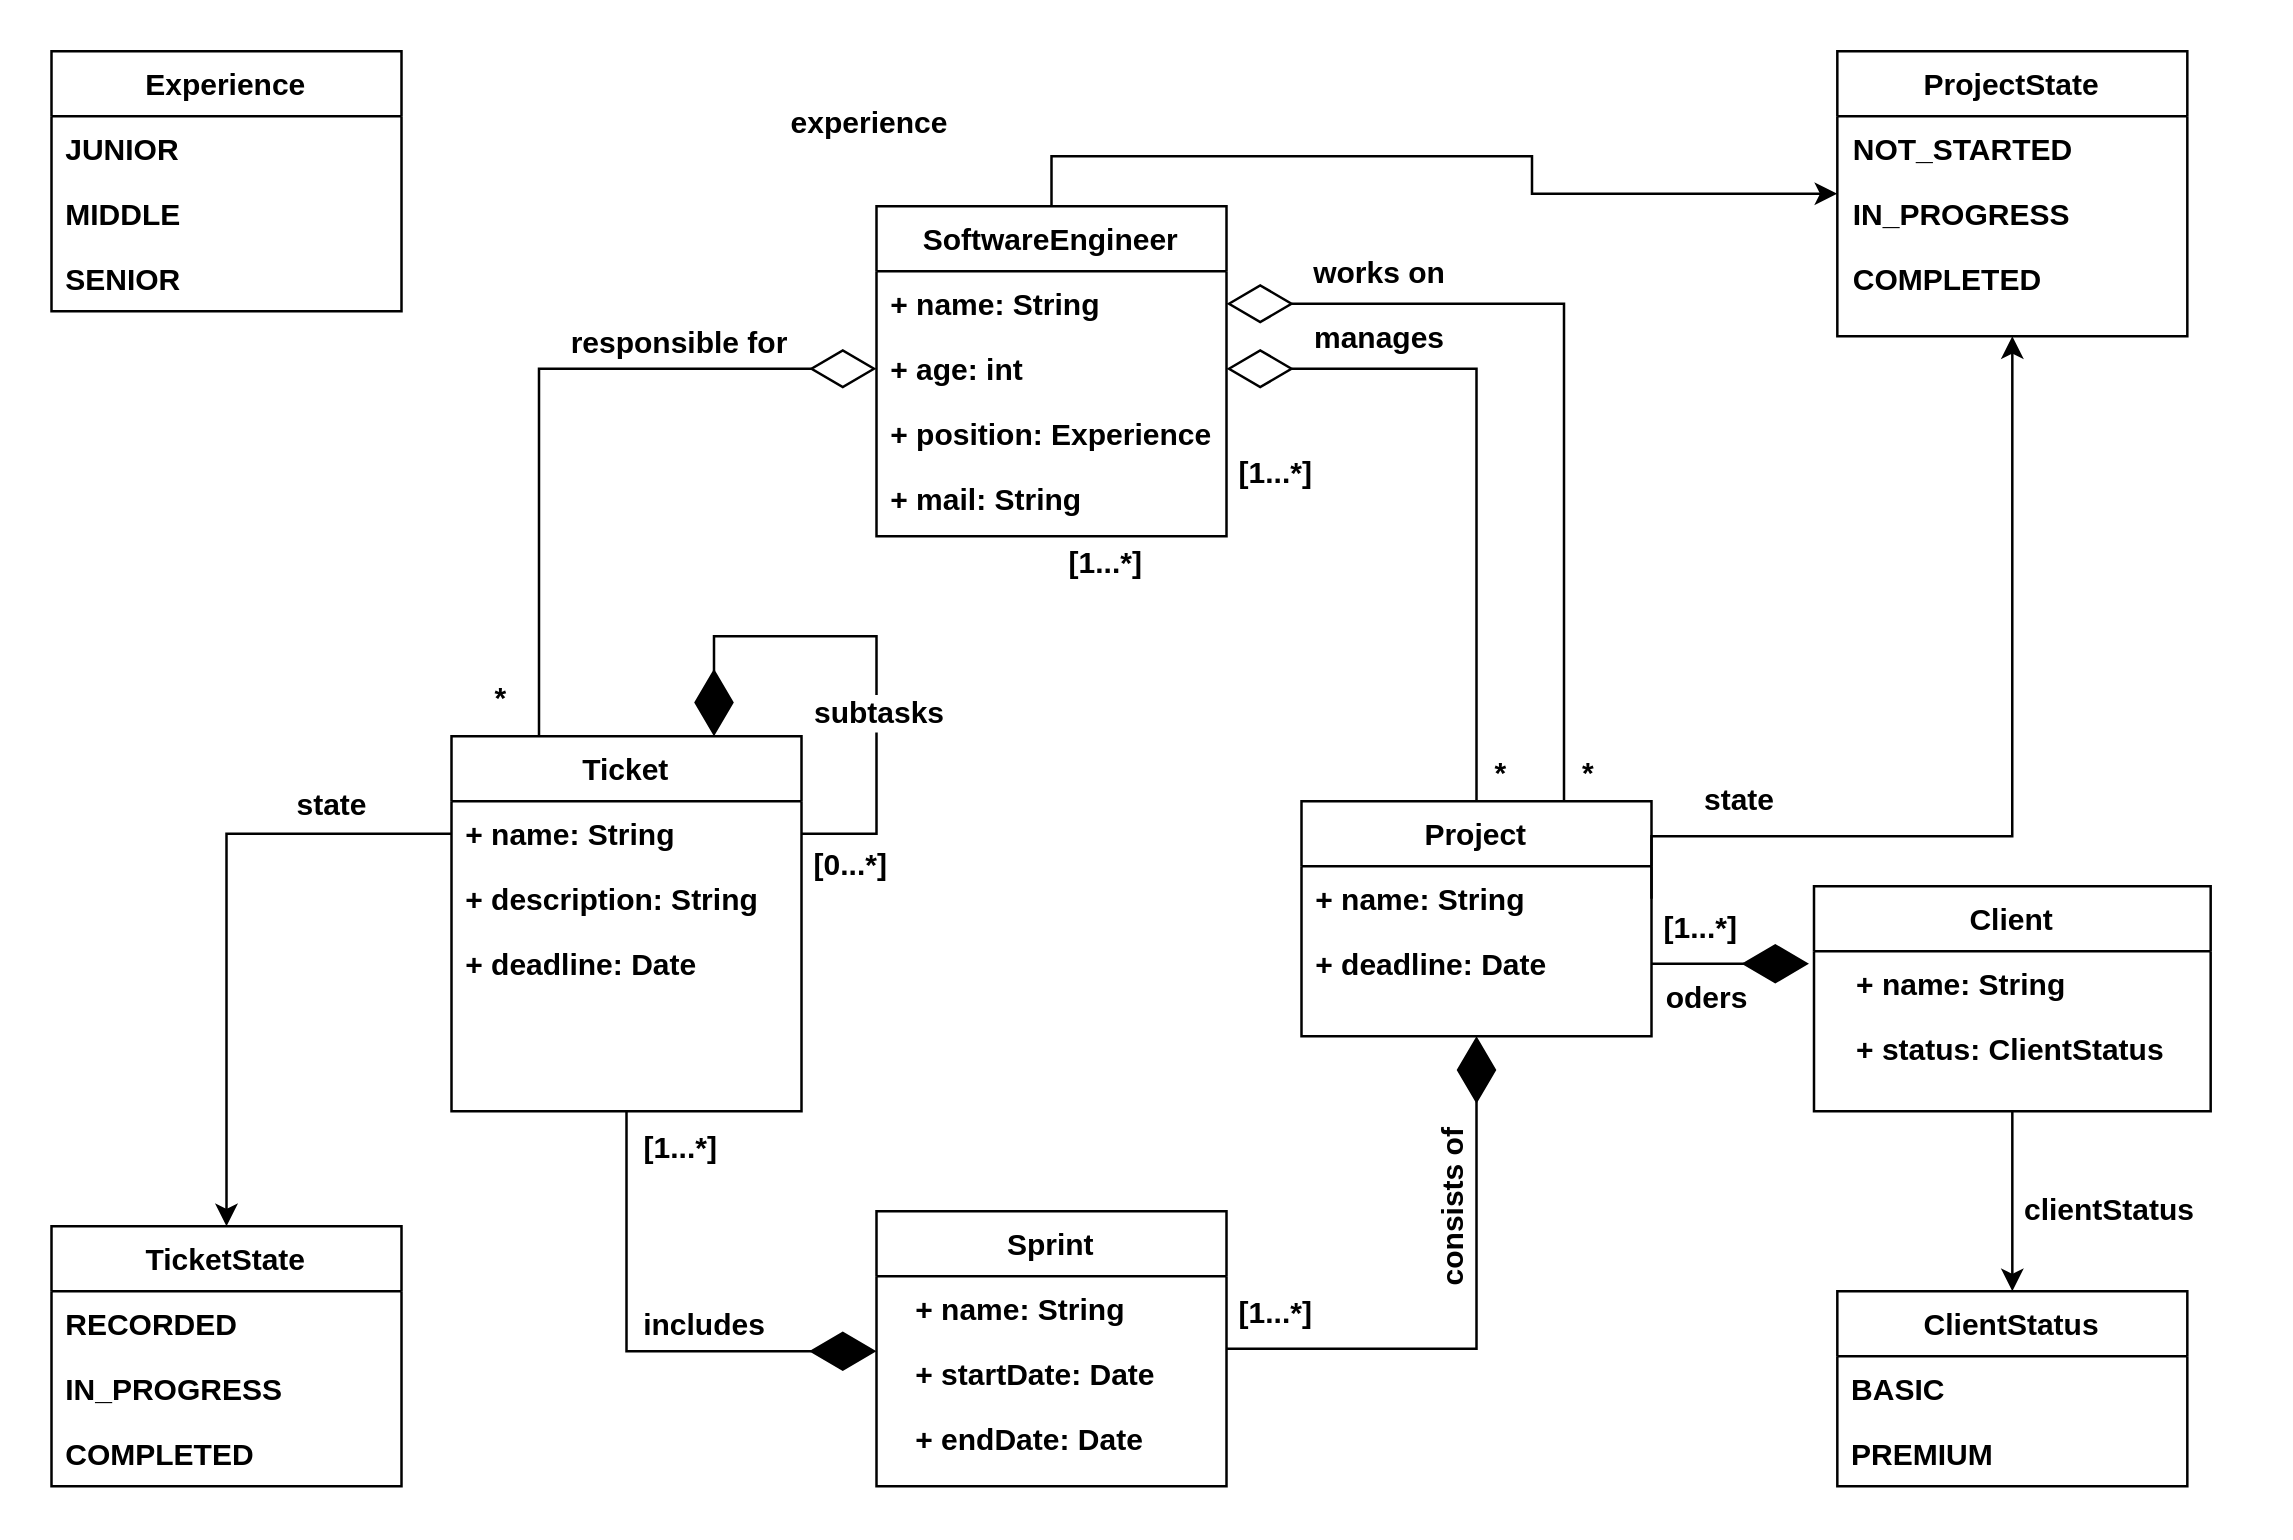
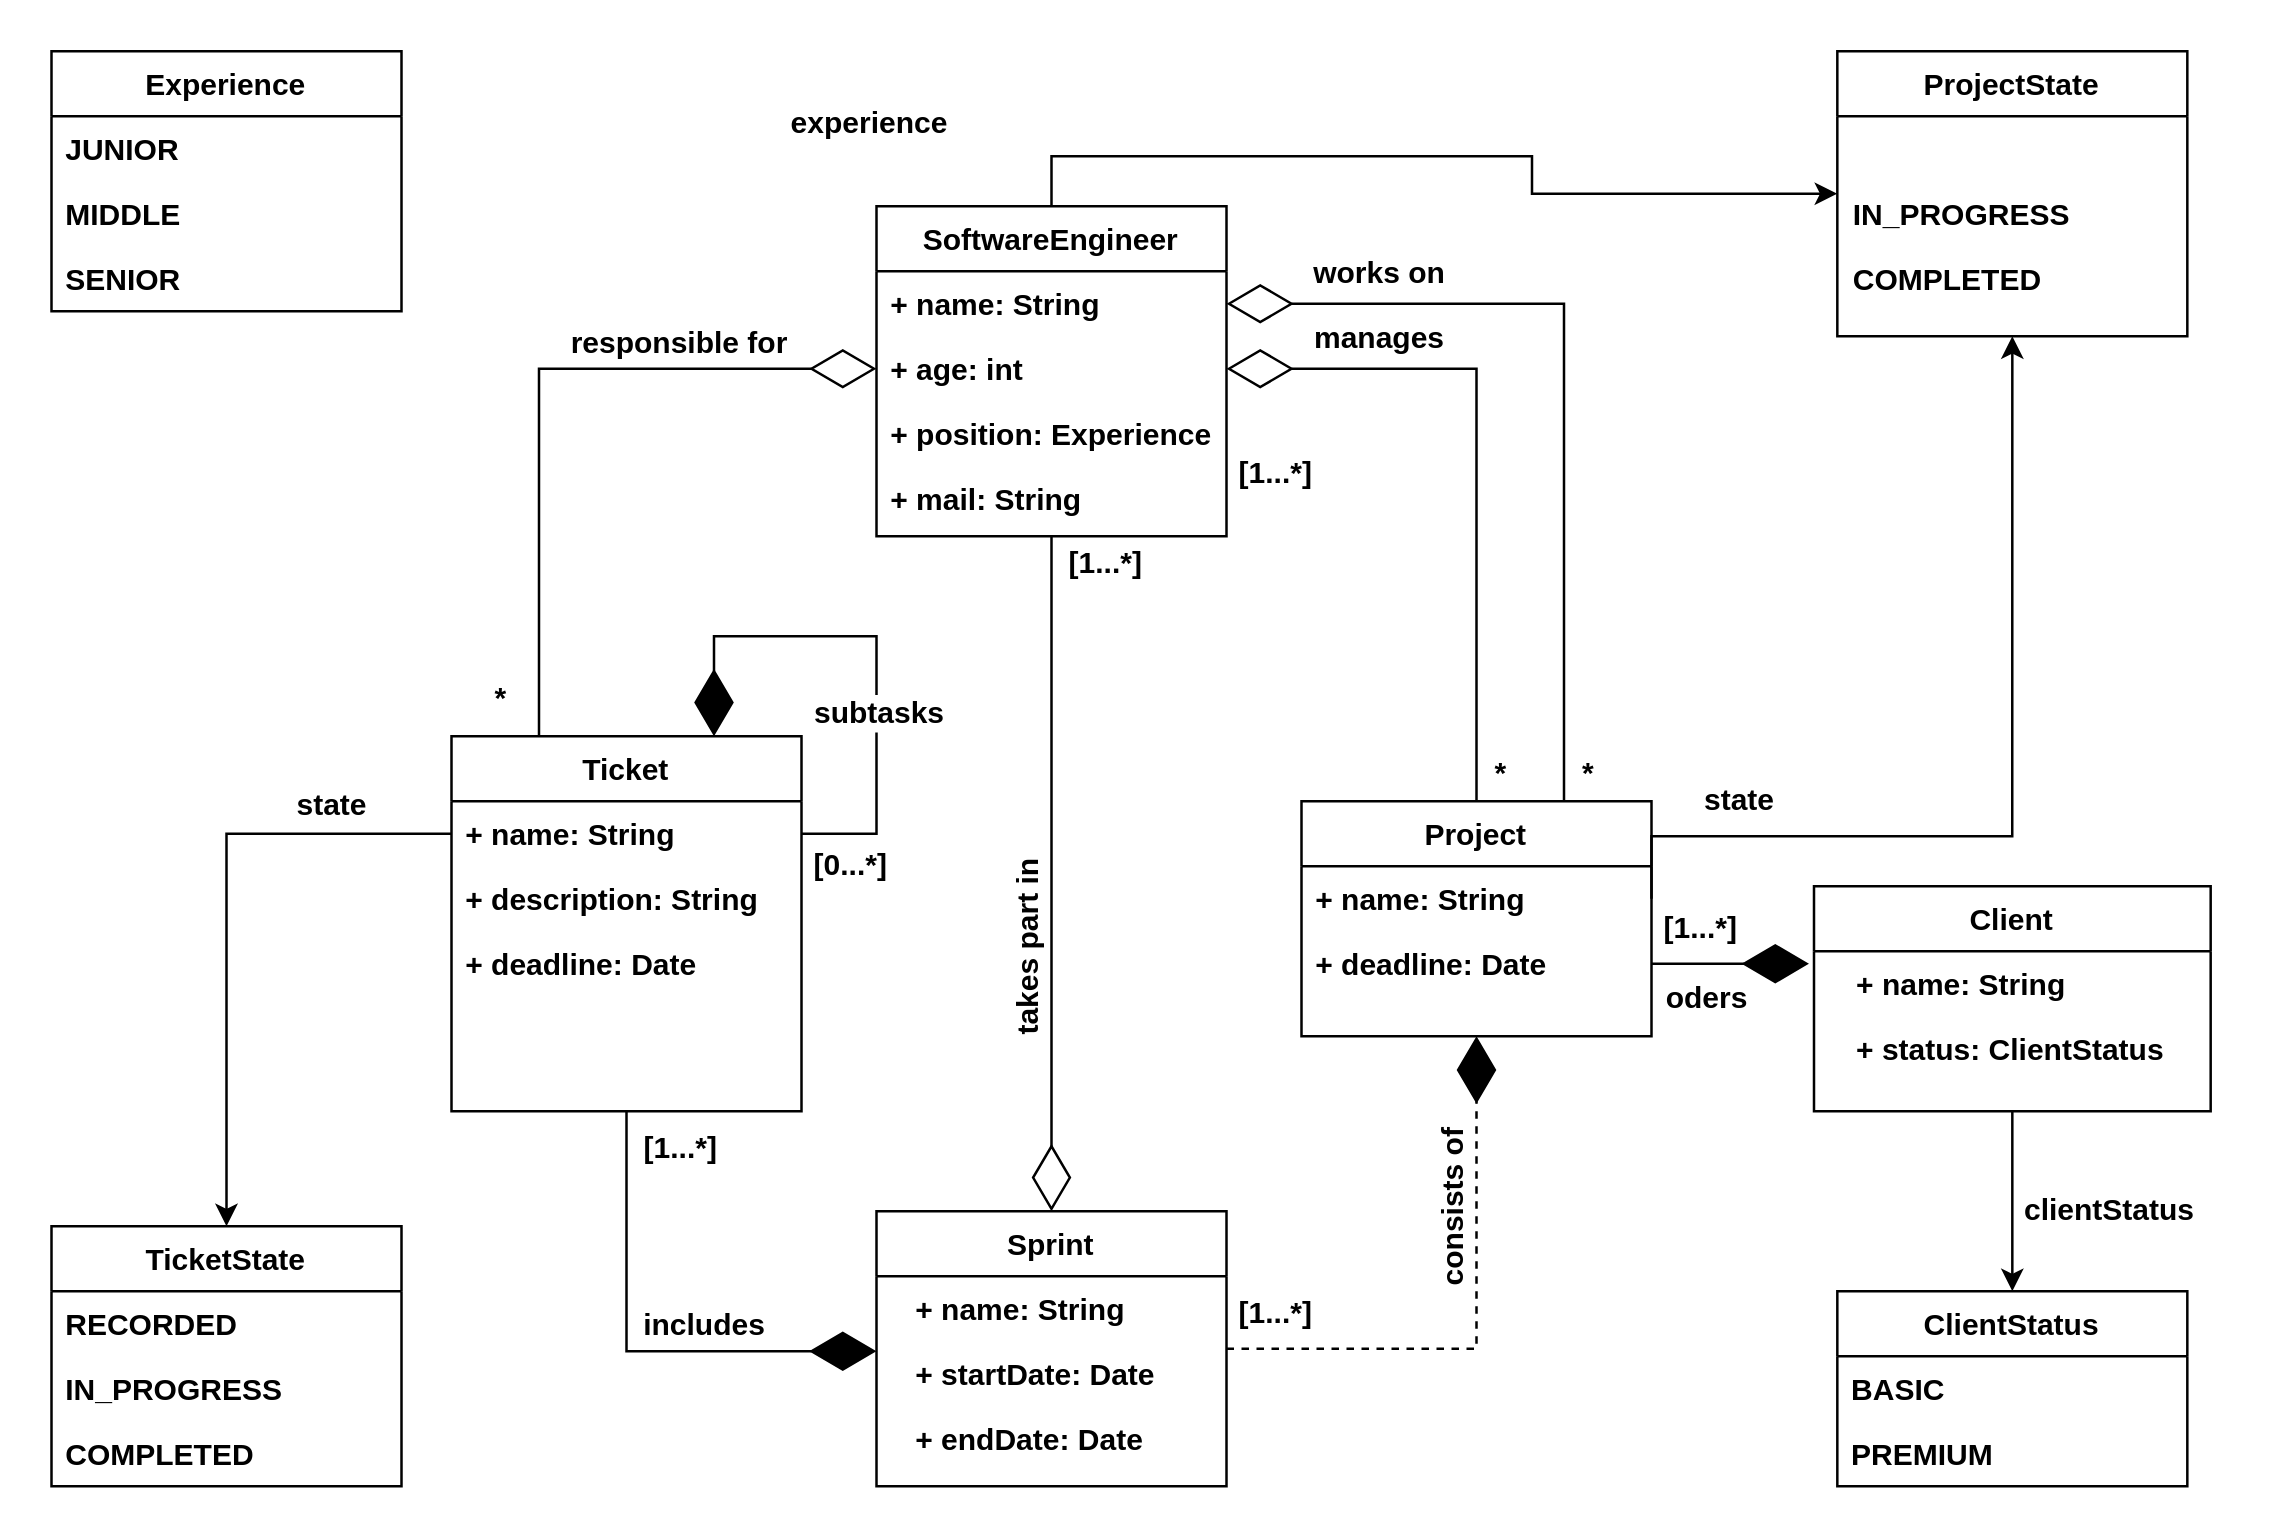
node "NOT_STARTED": removed
edge "SoftwareEngineer" -> "Sprint": added, label "takes part in"
edge "Sprint" -> "Project": style solid -> dashed
